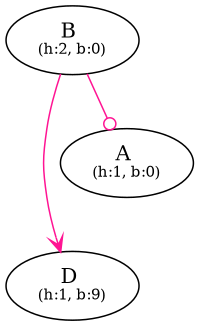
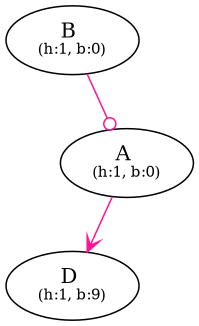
node "B": text "(h:2, b:0)" -> "(h:1, b:0)"
edge "B" -> "D": now "A" -> "D"
